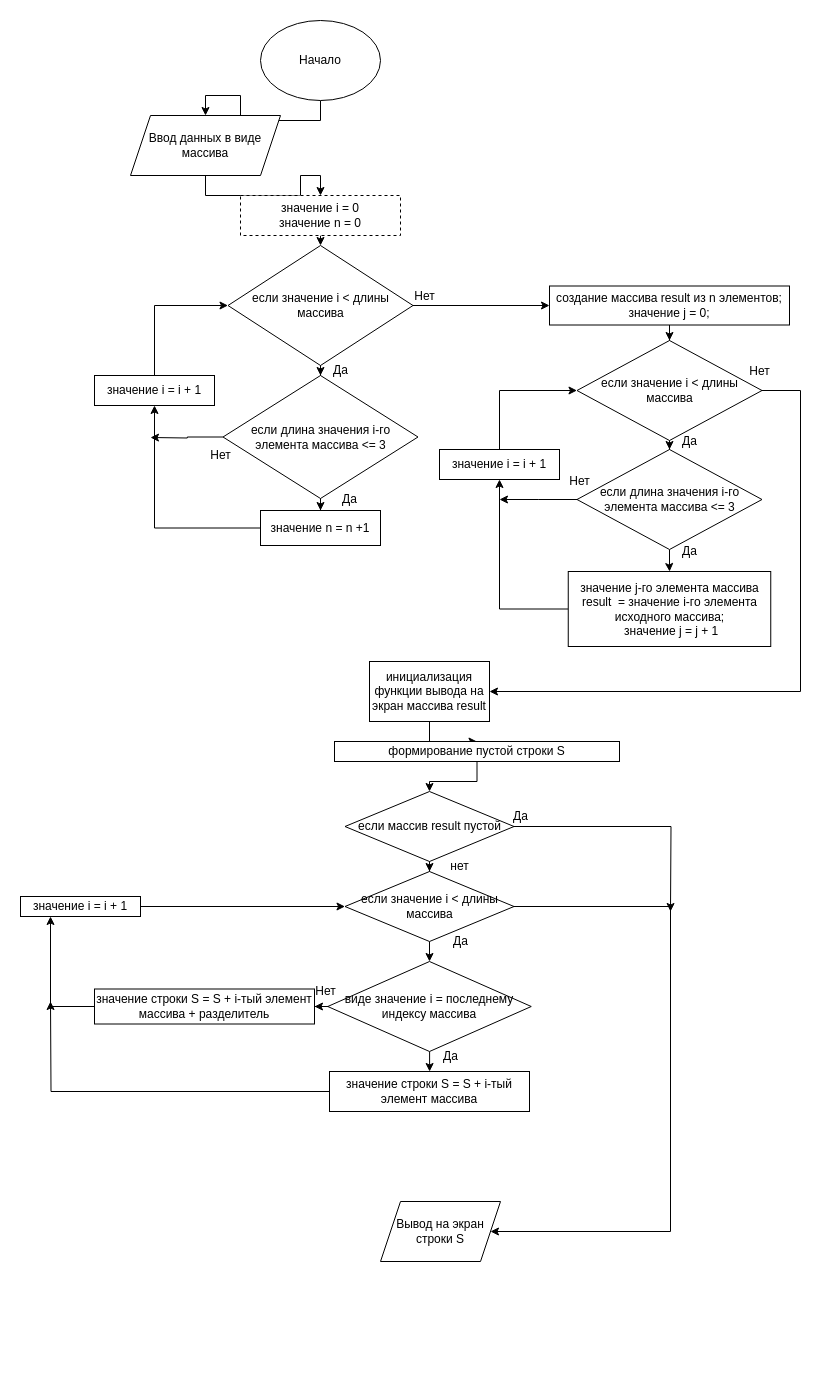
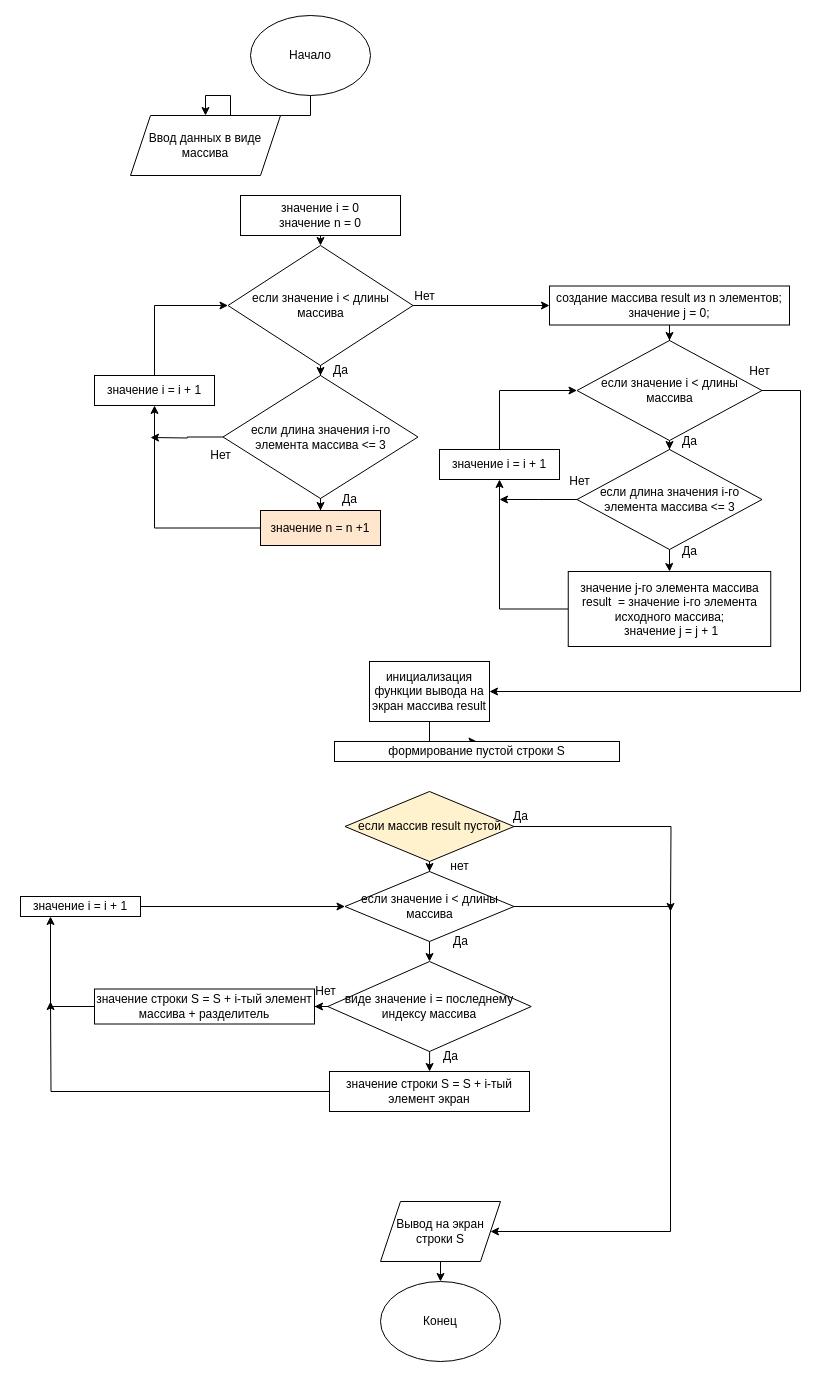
node "Начало": moved (321, 61) -> (311, 56)
edge "Ввод данных в виде массива" -> "значение i = 0 значение n = 0": removed
node "значение i = 0 значение n = 0": style dashed -> solid
node "значение n = n +1": fillcolor #ffffff -> #ffe6cc
edge "формирование пустой строки S" -> "если массив result пустой": removed
node "если массив result пустой": fillcolor #ffffff -> #fff2cc
node "значение строки S = S + i-тый элемент массива": label "значение строки S = S + i-тый элемент массива" -> "значение строки S = S + i-тый элемент экран"
edge "Вывод на экран строки S" -> "Конец": added
node "Конец": added
